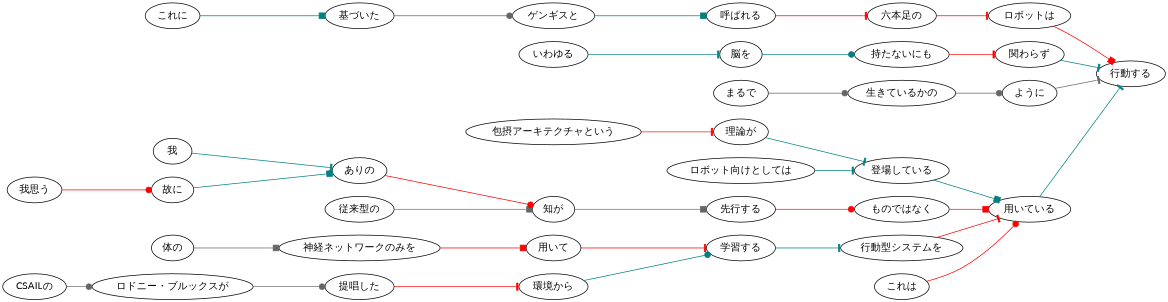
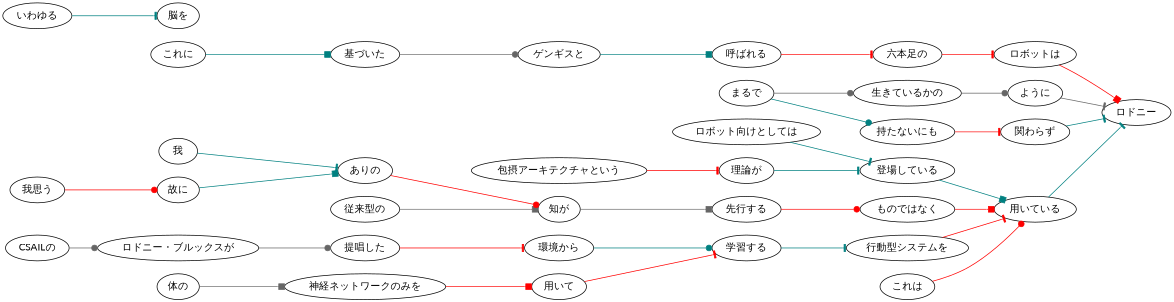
edge "脳を" -> "持たないにも": now "まるで" -> "持たないにも"
node "行動する": label "行動する" -> "ロドニー"
